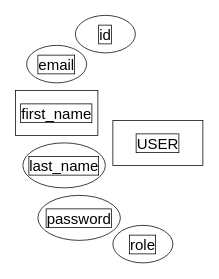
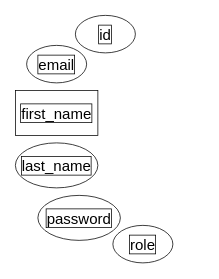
node "USER": removed
node "last_name": moved (64, 165) -> (57, 165)
